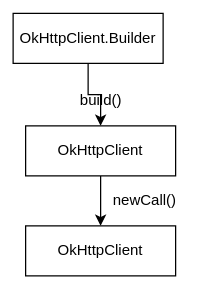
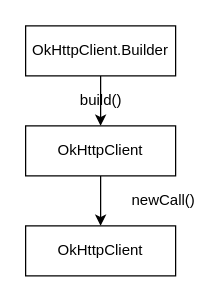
node "OkHttpClient.Builder": moved (88, 38) -> (101, 51)
node "newCall()": moved (144, 201) -> (163, 201)
